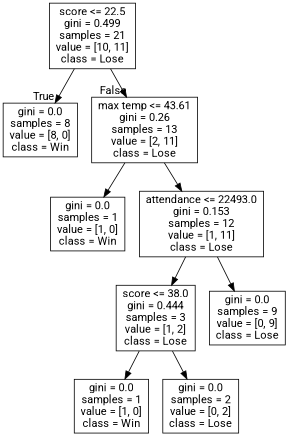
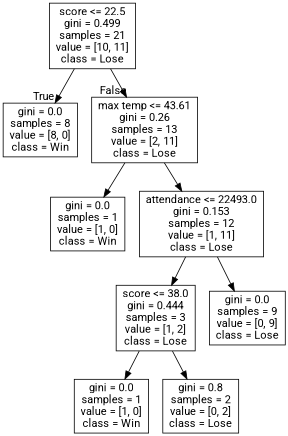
node "gini = 0.0 samples = 2 value = [0, 2] class = Lose": label "gini = 0.0 samples = 2 value = [0, 2] class = Lose" -> "gini = 0.8 samples = 2 value = [0, 2] class = Lose"
